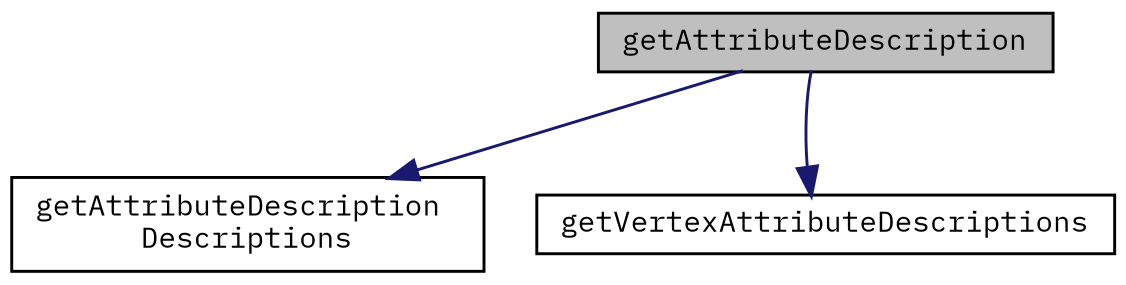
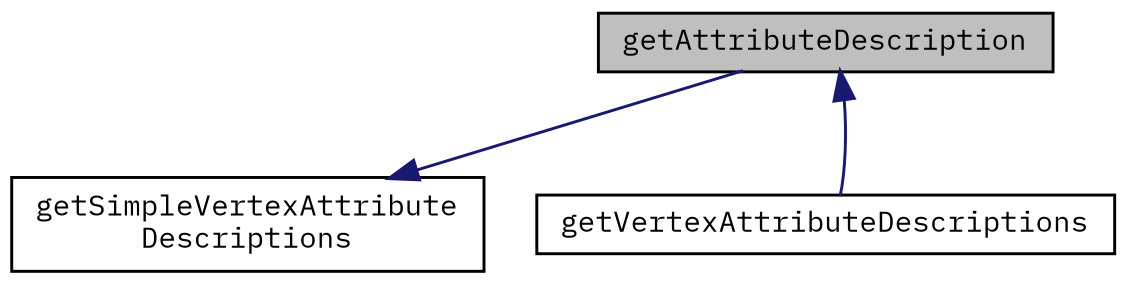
edge "getAttributeDescription" -> "getVertexAttributeDescriptions": reversed
node "getAttributeDescription Descriptions": label "getAttributeDescription Descriptions" -> "getSimpleVertexAttribute Descriptions"
